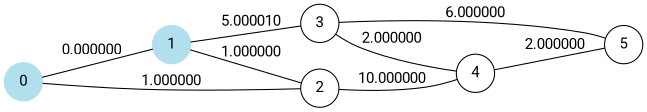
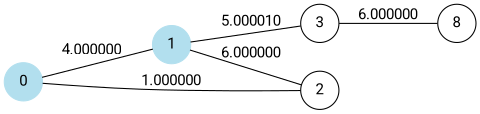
node "5": label "5" -> "8"
edge "1" -- "0": label "0.000000" -> "4.000000"
edge "1" -- "2": label "1.000000" -> "6.000000"
node "4": removed
